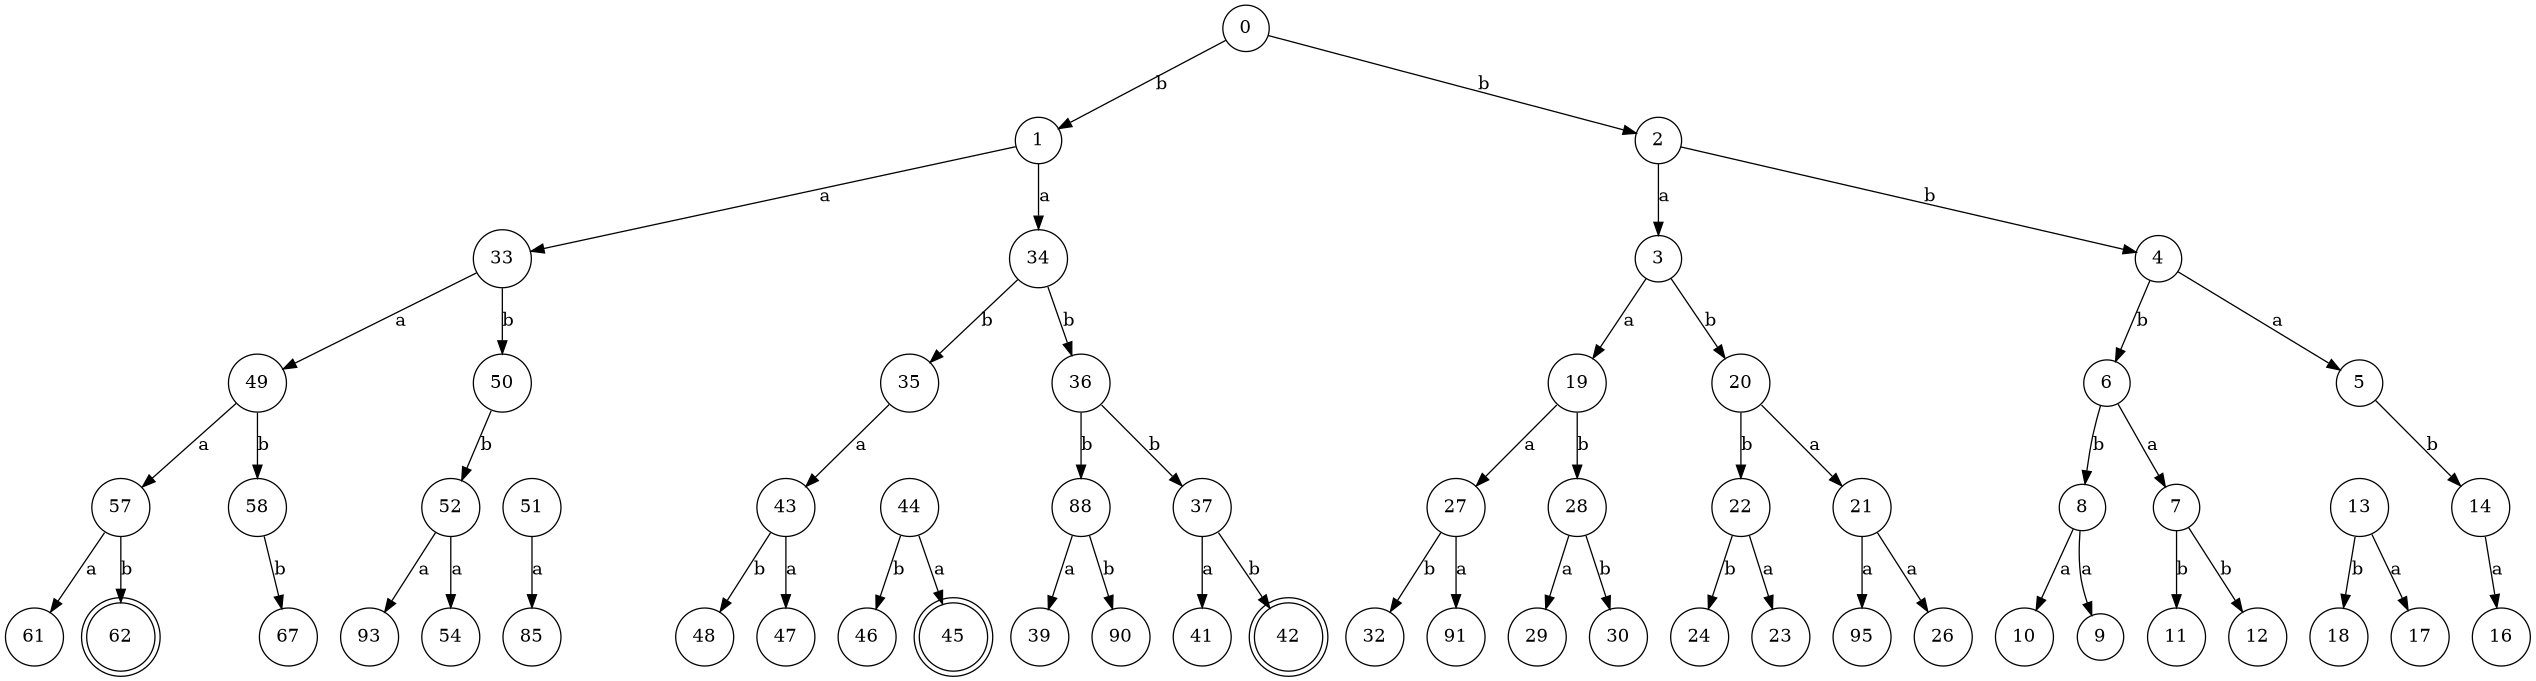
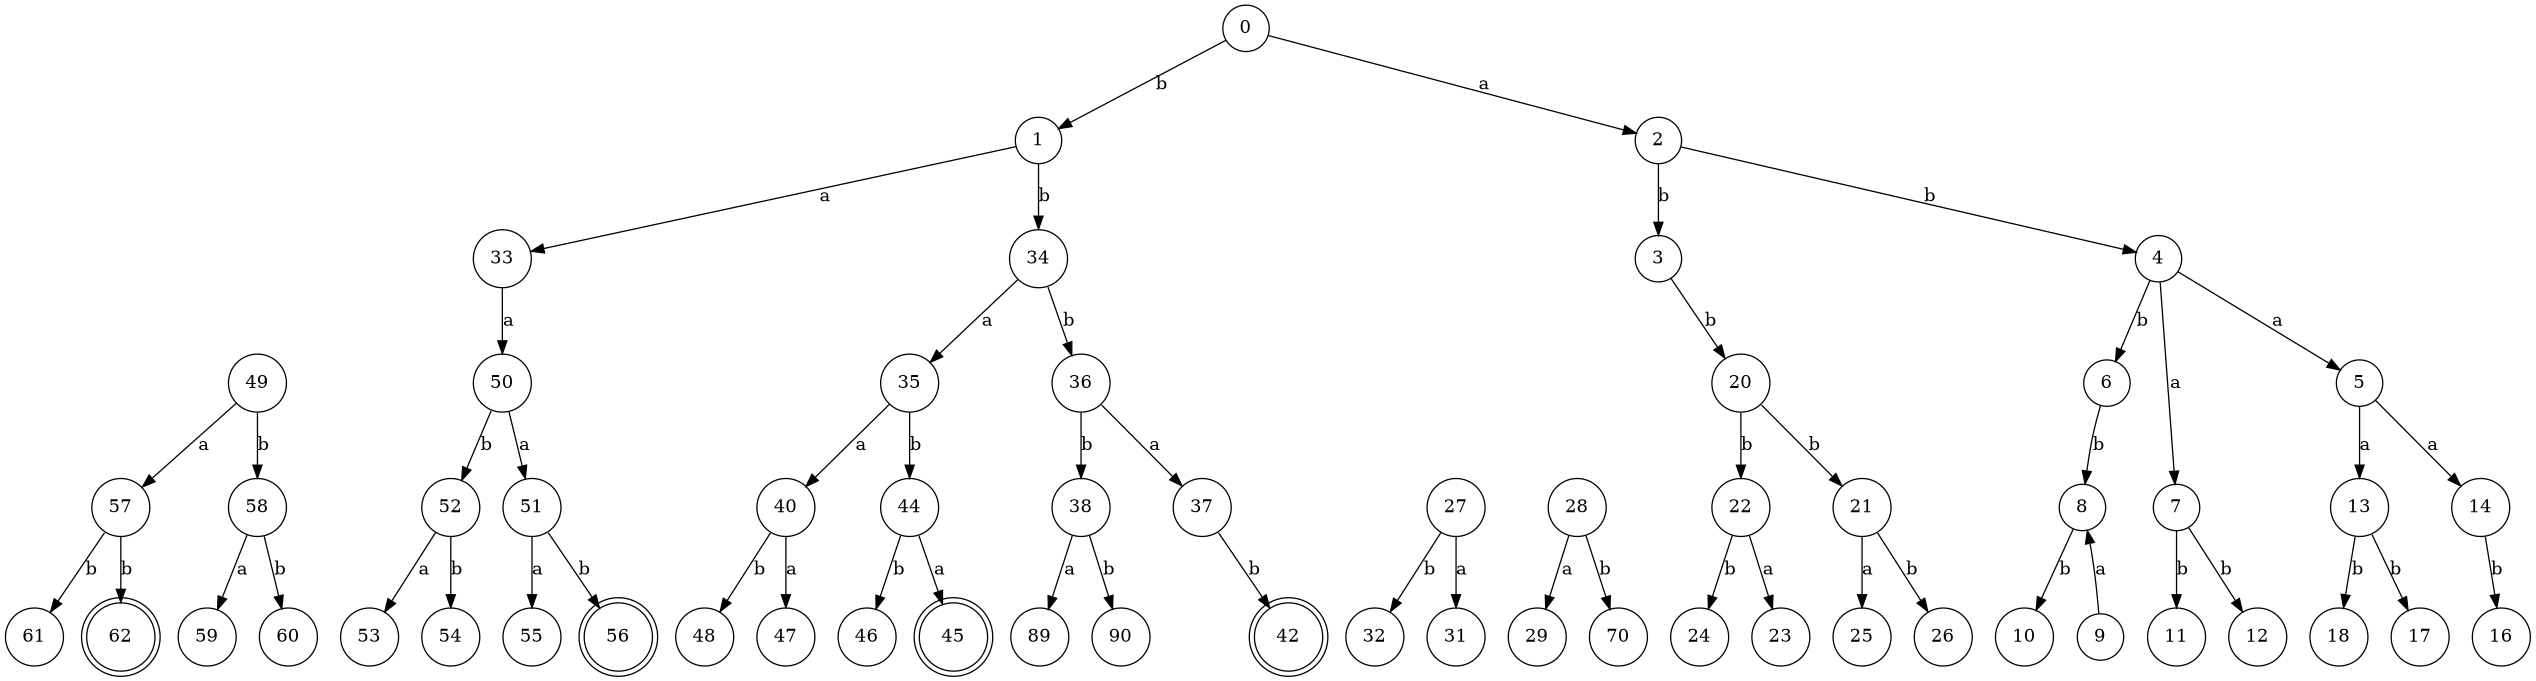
edge "0" -> "2": label "b" -> "a"
edge "1" -> "34": label "a" -> "b"
edge "2" -> "3": label "a" -> "b"
edge "33" -> "49": removed, label "a"
edge "33" -> "50": label "b" -> "a"
edge "34" -> "35": label "b" -> "a"
node "19": removed
edge "5" -> "13": added, label "a"
edge "50" -> "51": added, label "a"
edge "35" -> "44": added, label "b"
edge "6" -> "7": now "4" -> "7"
edge "36" -> "37": label "b" -> "a"
edge "20" -> "21": label "a" -> "b"
edge "5" -> "14": label "b" -> "a"
node "43": label "43" -> "40"
node "88": label "88" -> "38"
edge "8" -> "9": reversed
edge "57" -> "61": label "a" -> "b"
edge "52" -> "54": label "a" -> "b"
edge "21" -> "26": label "a" -> "b"
edge "8" -> "10": label "a" -> "b"
edge "13" -> "17": label "a" -> "b"
edge "14" -> "16": label "a" -> "b"
node "59": added
node "67": label "67" -> "60"
node "93": label "93" -> "53"
node "85": label "85" -> "55"
node "56": added
node "39": label "39" -> "89"
node "41": removed
node "91": label "91" -> "31"
node "30": label "30" -> "70"
node "95": label "95" -> "25"
